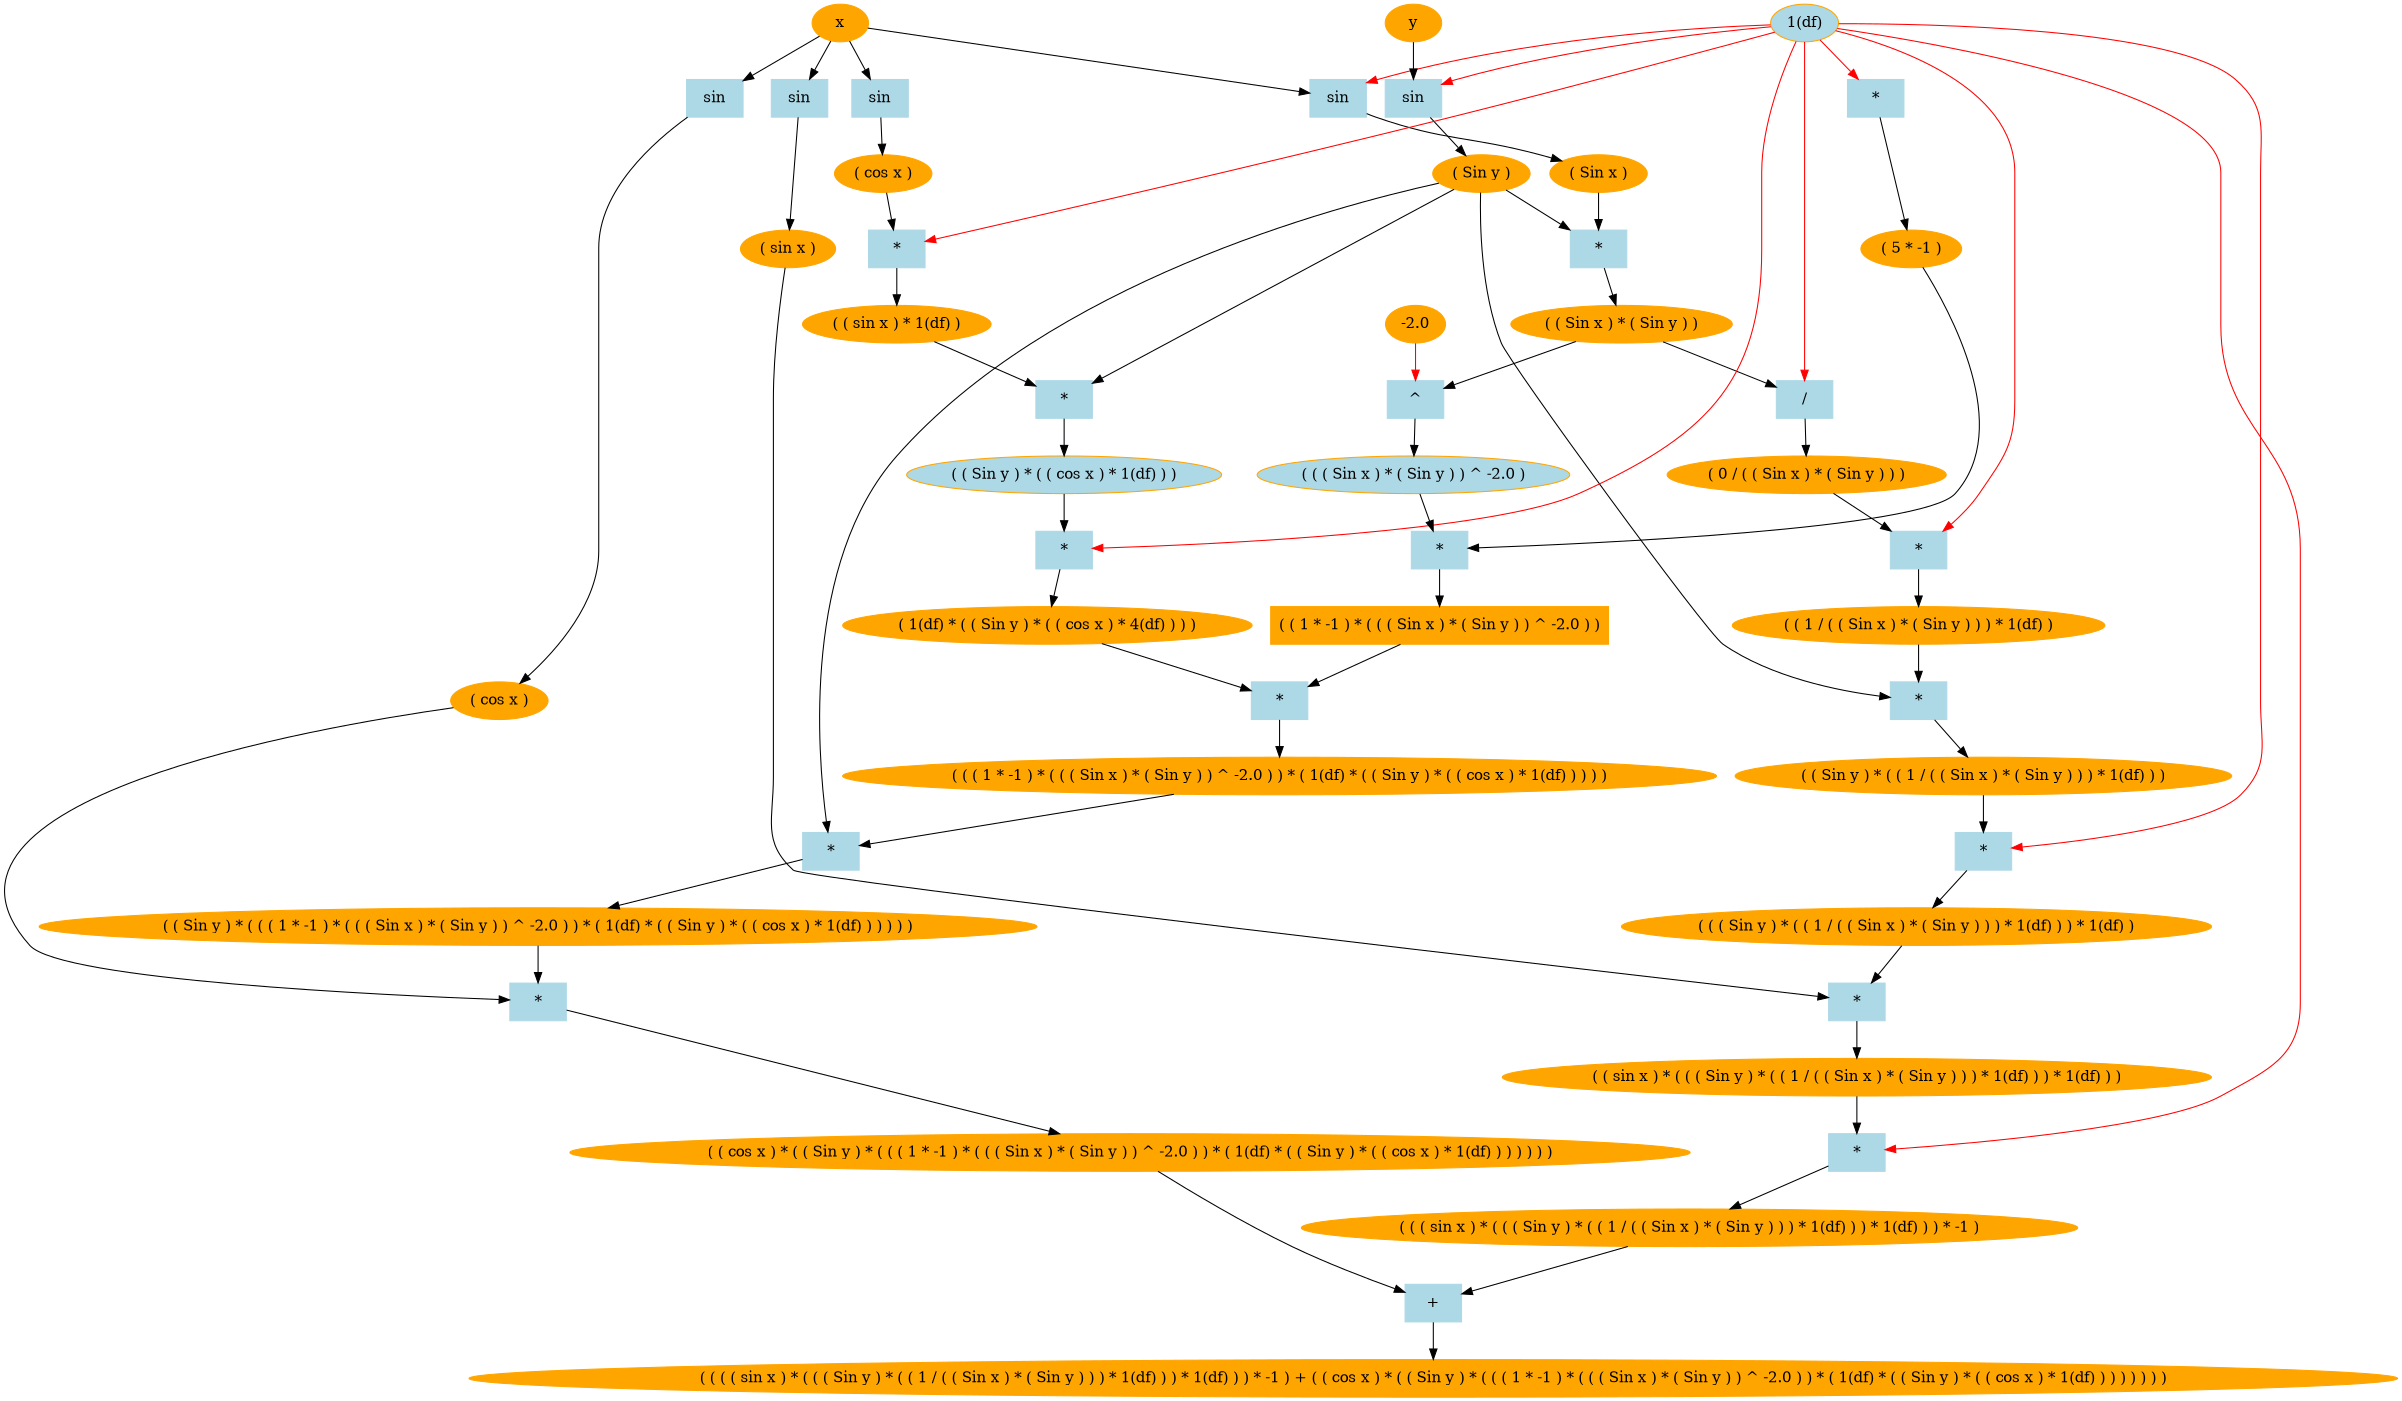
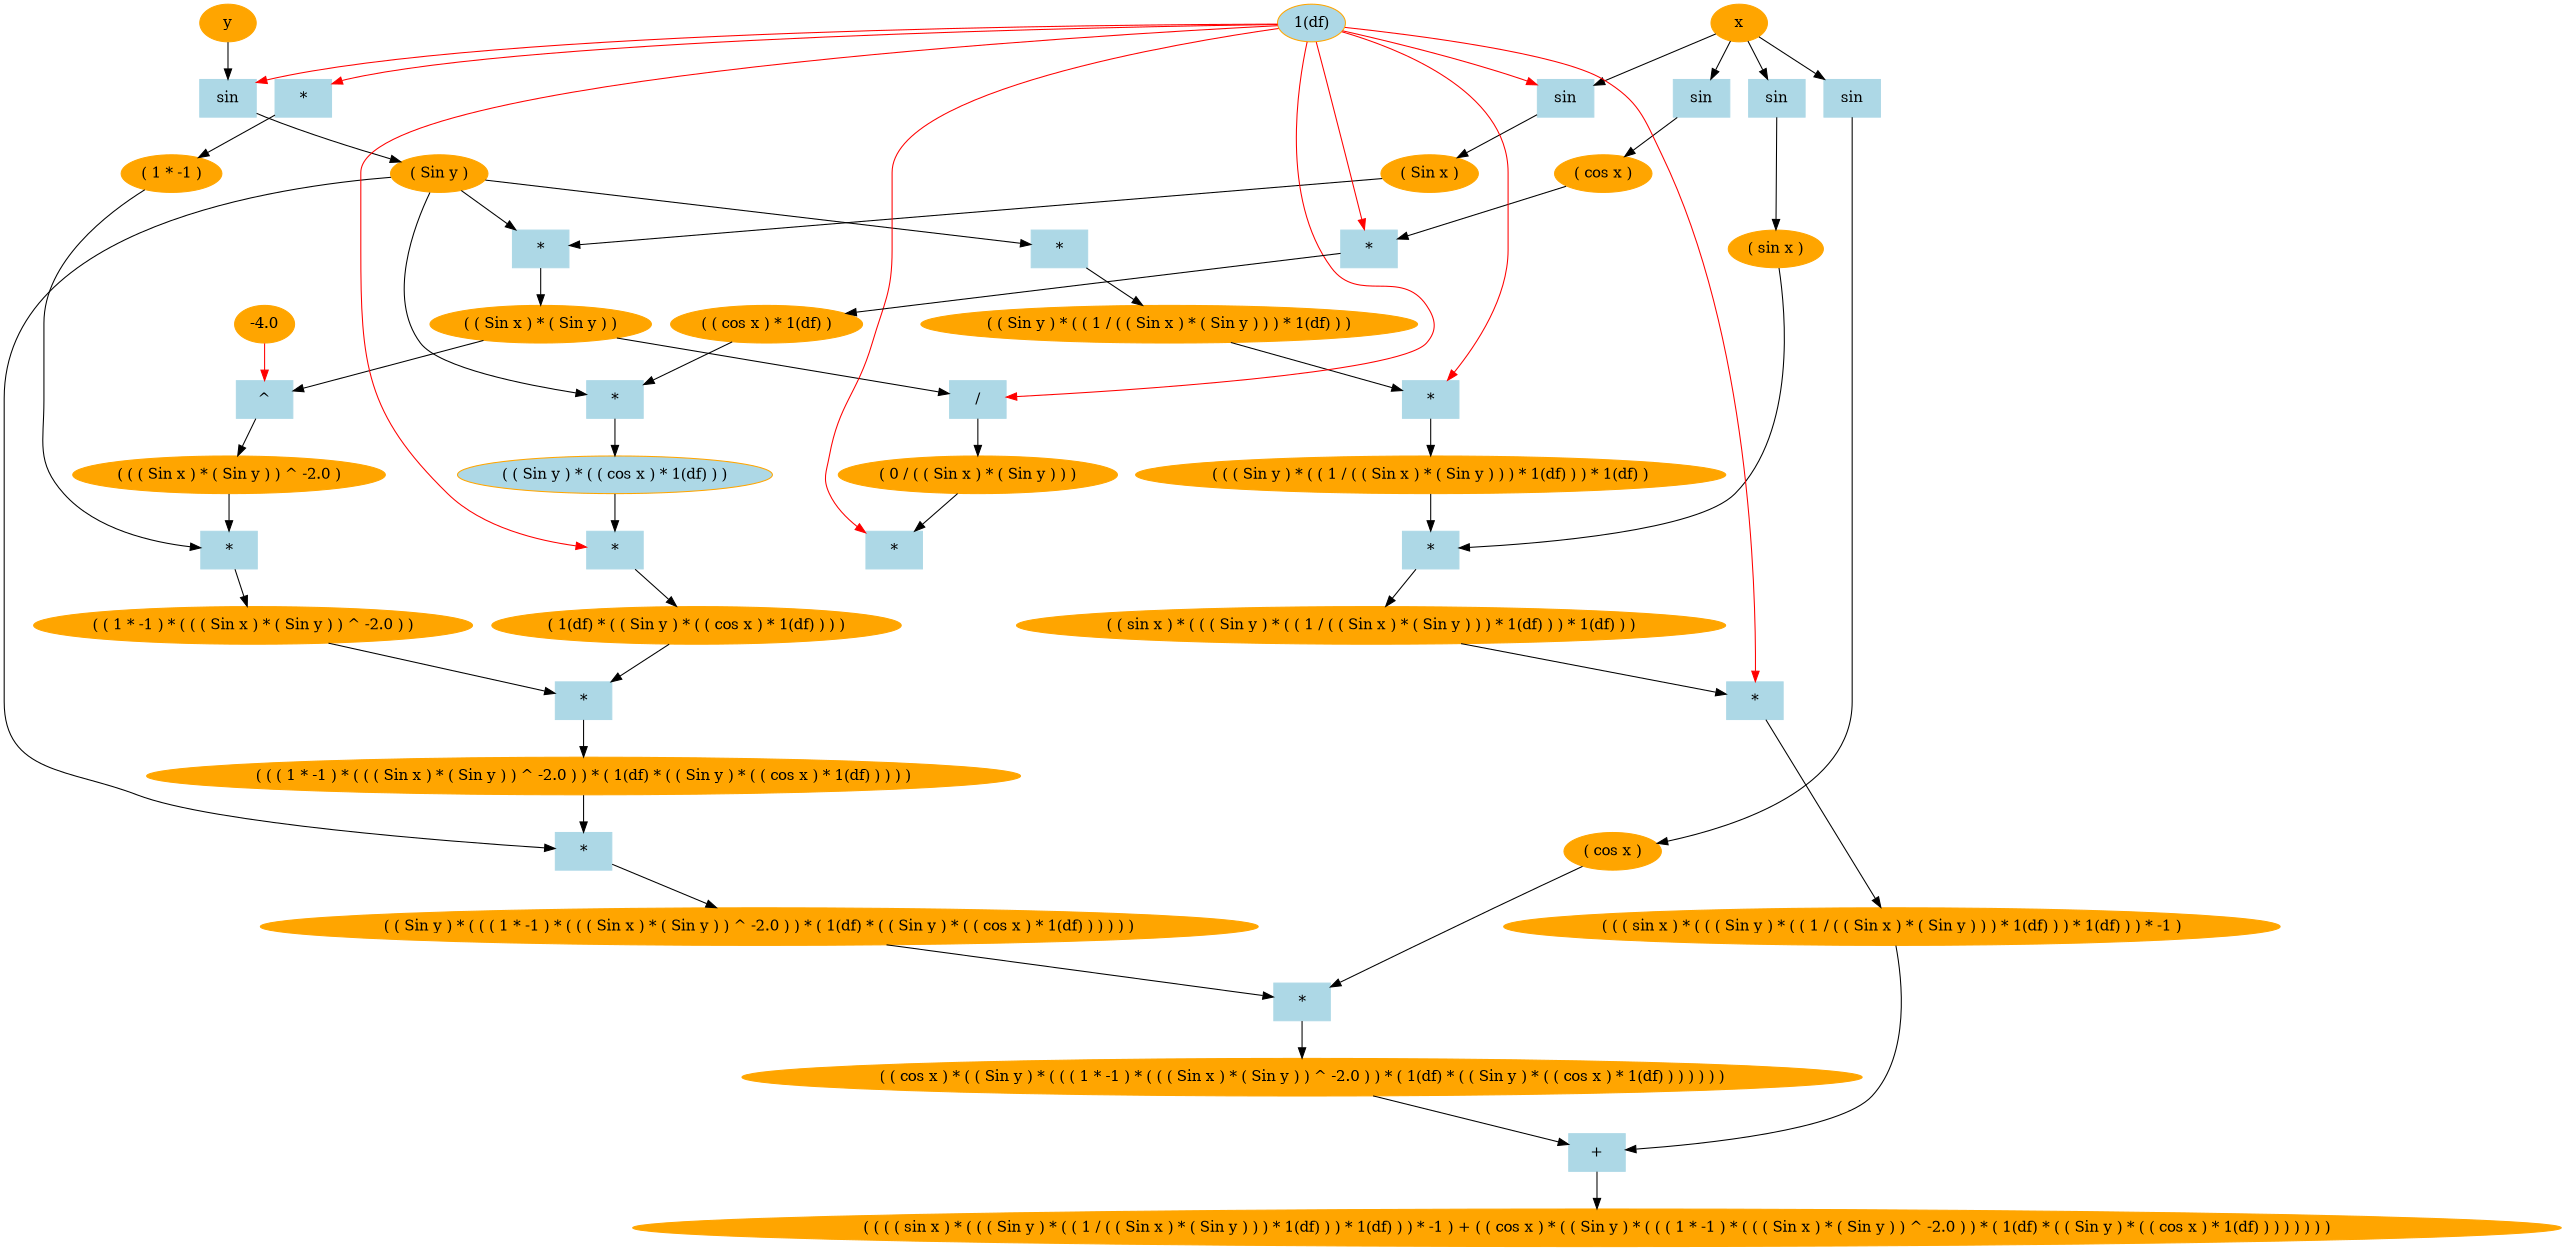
node "( 5 * -1 )": label "( 5 * -1 )" -> "( 1 * -1 )"
node "( ( sin x ) * 1(df) )": label "( ( sin x ) * 1(df) )" -> "( ( cos x ) * 1(df) )"
node "-2.0": label "-2.0" -> "-4.0"
node "( ( ( Sin x ) * ( Sin y ) ) ^ -2.0 )": fillcolor lightblue -> orange
node "( 1(df) * ( ( Sin y ) * ( ( cos x ) * 4(df) ) ) )": label "( 1(df) * ( ( Sin y ) * ( ( cos x ) * 4(df) ) ) )" -> "( 1(df) * ( ( Sin y ) * ( ( cos x ) * 1(df) ) ) )"
node "( ( 1 * -1 ) * ( ( ( Sin x ) * ( Sin y ) ) ^ -2.0 ) )": shape box -> ellipse
node "( ( 1 / ( ( Sin x ) * ( Sin y ) ) ) * 1(df) )": removed
